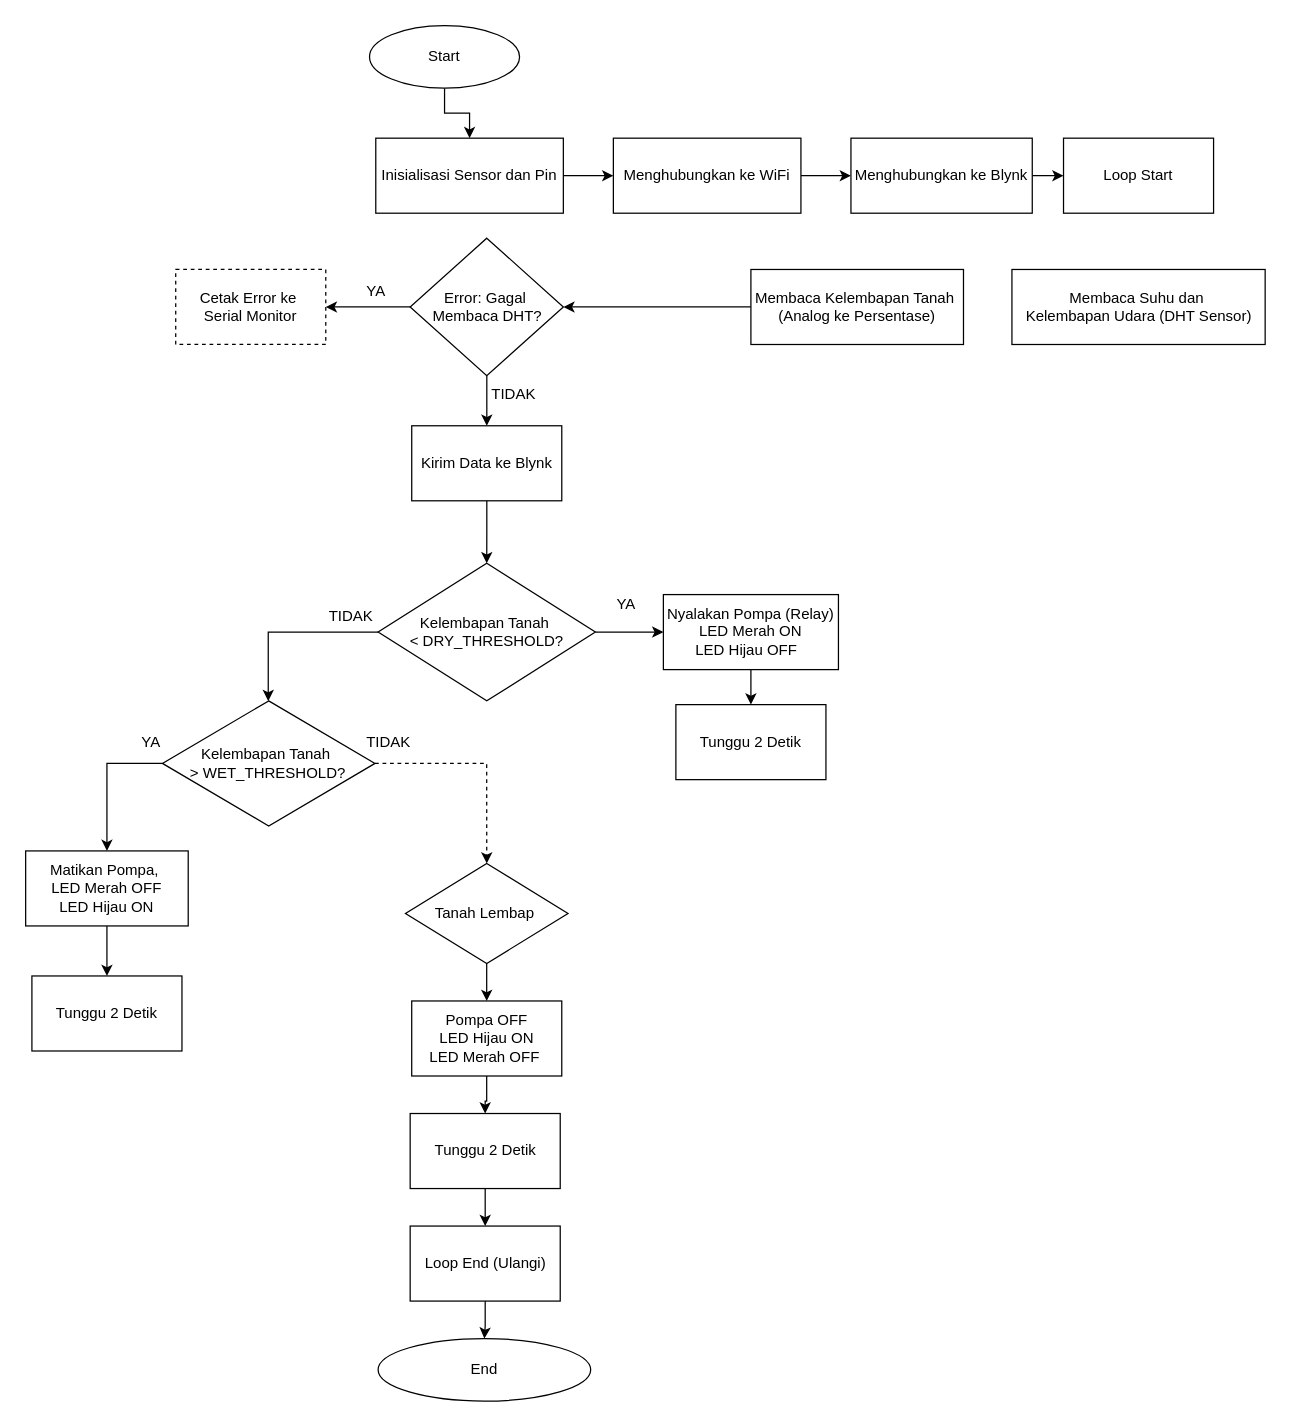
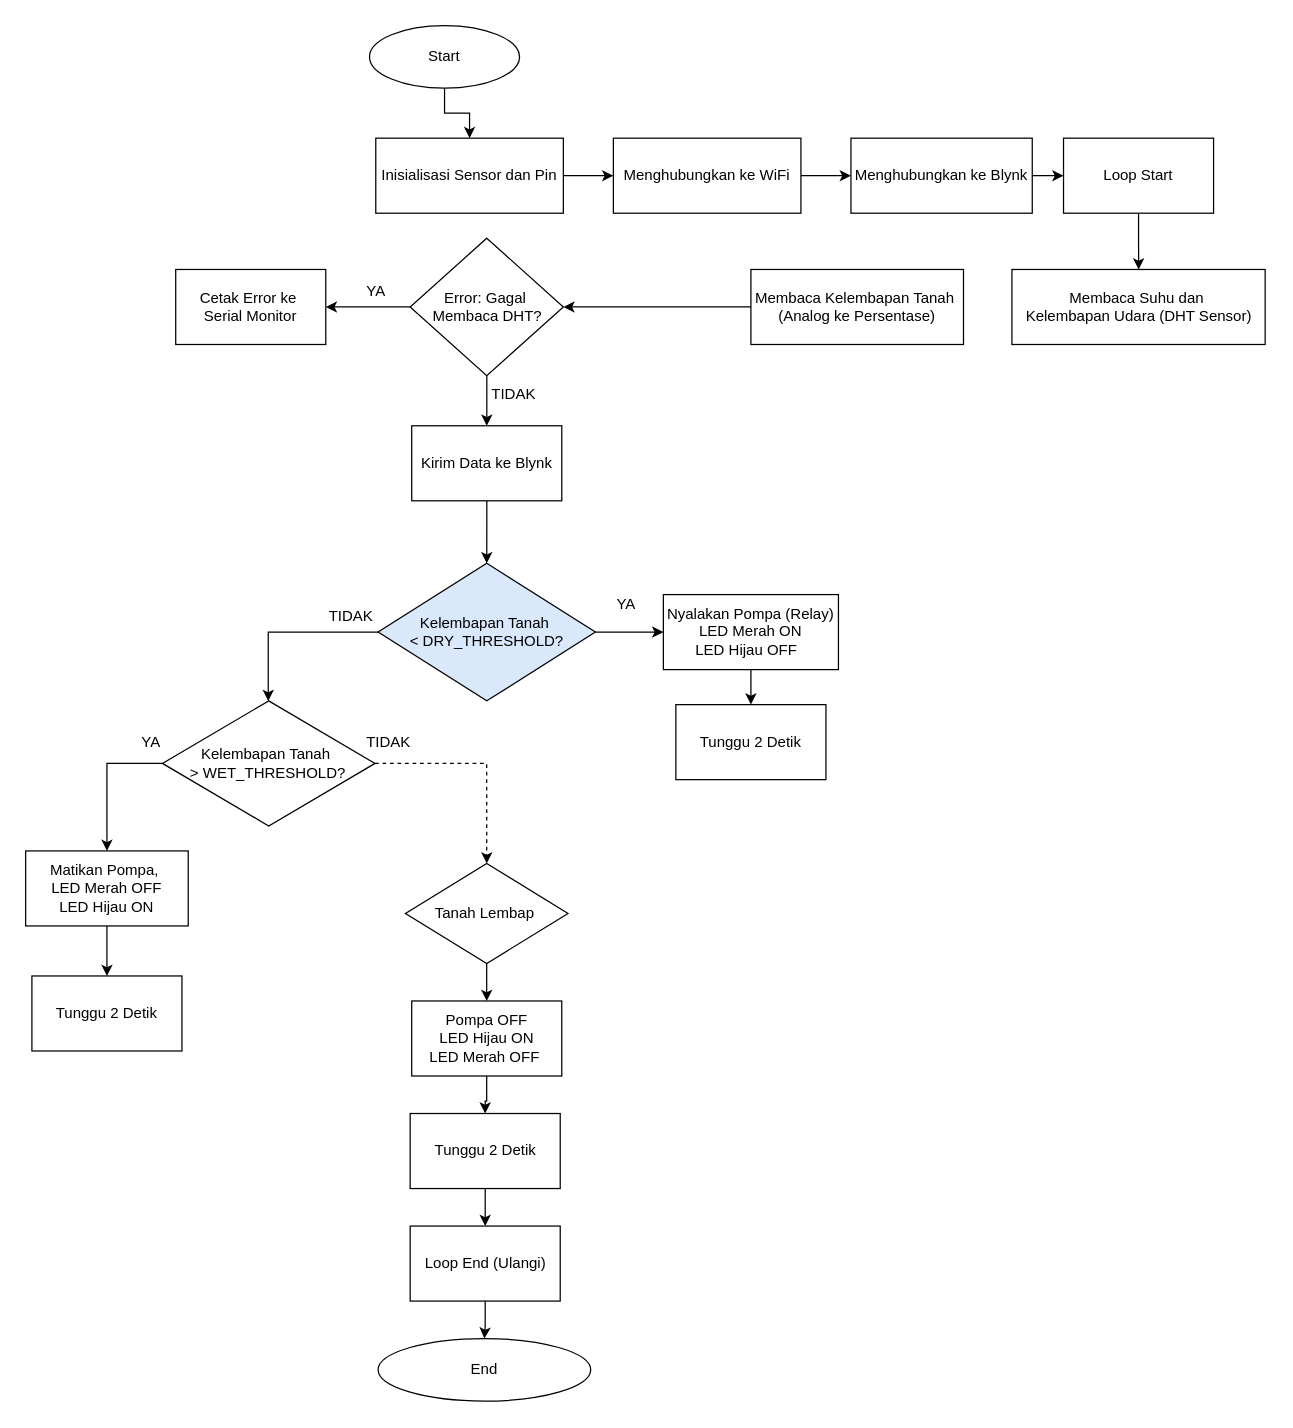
edge "Loop Start" -> "Membaca Suhu dan Kelembapan Udara (DHT Sensor)": added
node "Cetak Error ke Serial Monitor": style dashed -> solid
node "Kelembapan Tanah < DRY_THRESHOLD?": fillcolor #ffffff -> #dae8fc
